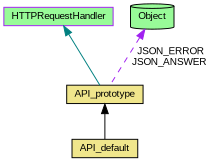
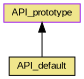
node "HTTPRequestHandler": removed
node "Object": removed
node "API_prototype": color black -> purple
